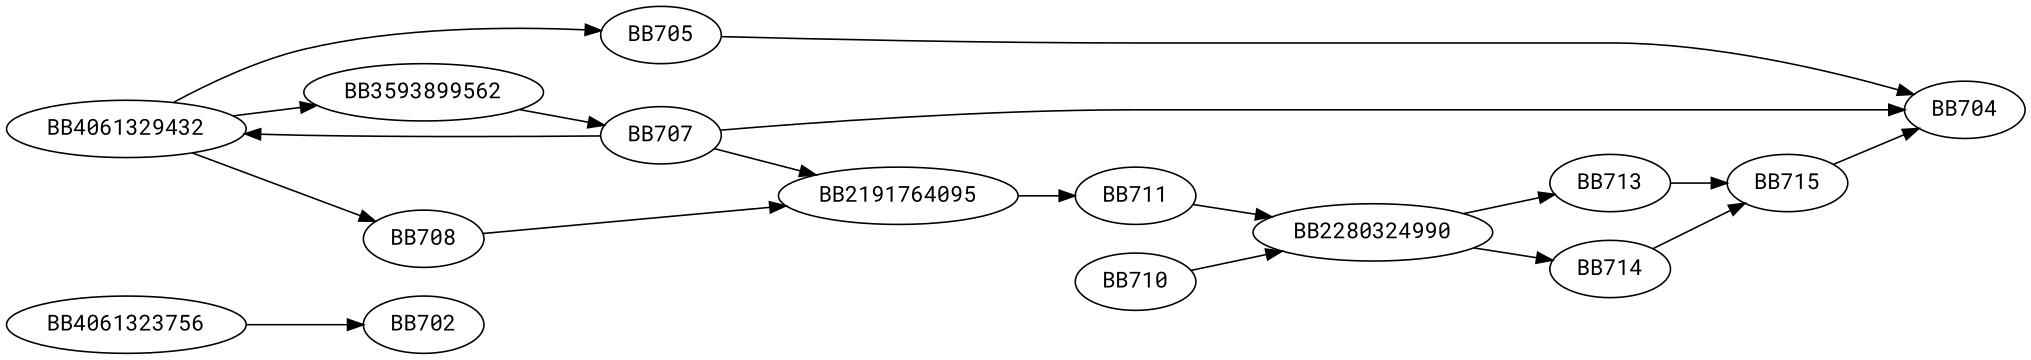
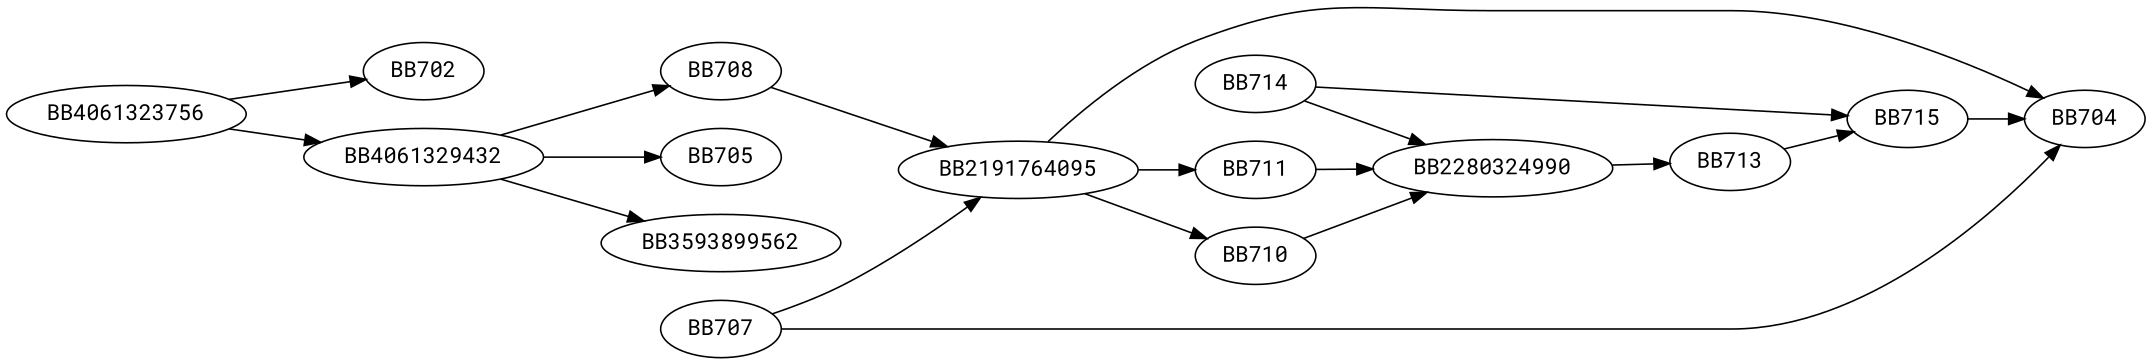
edge "BB705" -> "BB704": now "BB2191764095" -> "BB704"
edge "BB3593899562" -> "BB707": removed
edge "BB707" -> "BB4061329432": now "BB4061323756" -> "BB4061329432"
edge "BB2191764095" -> "BB710": added
edge "BB2280324990" -> "BB714": reversed
